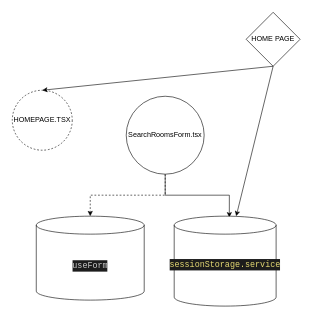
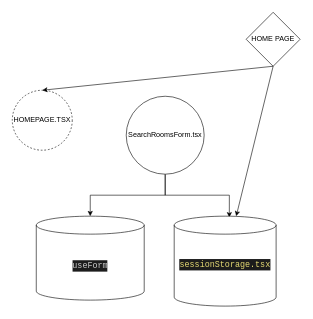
edge "SearchRoomsForm.tsx" -> "useForm": style dashed -> solid
node "sessionStorage.service": label "sessionStorage.service" -> "sessionStorage.tsx"
